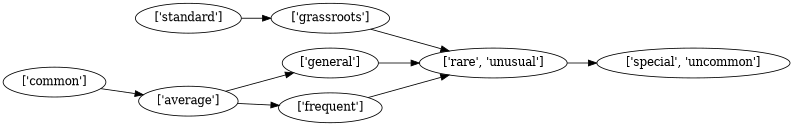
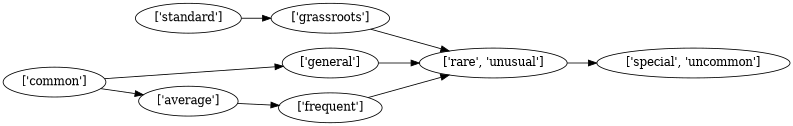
edge "['average']" -> "['general']": now "['common']" -> "['general']"
